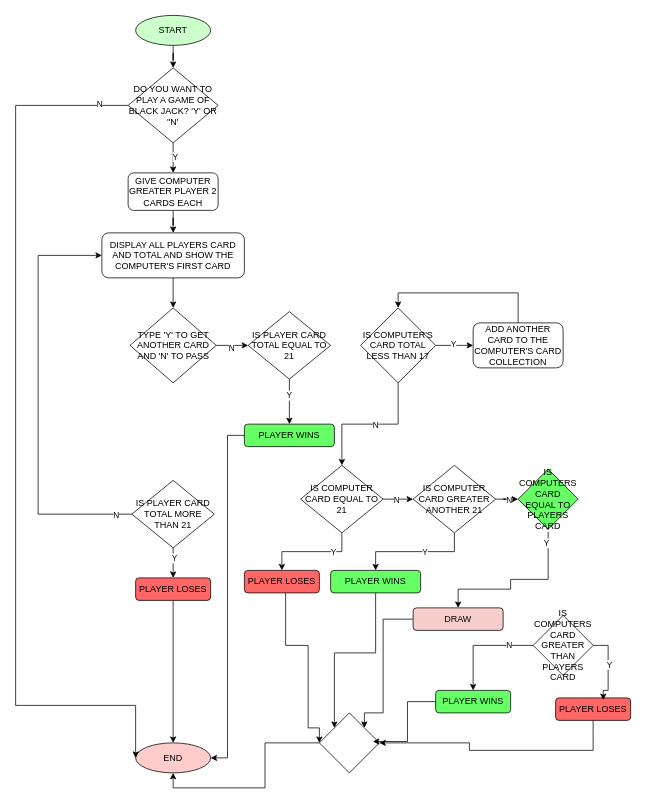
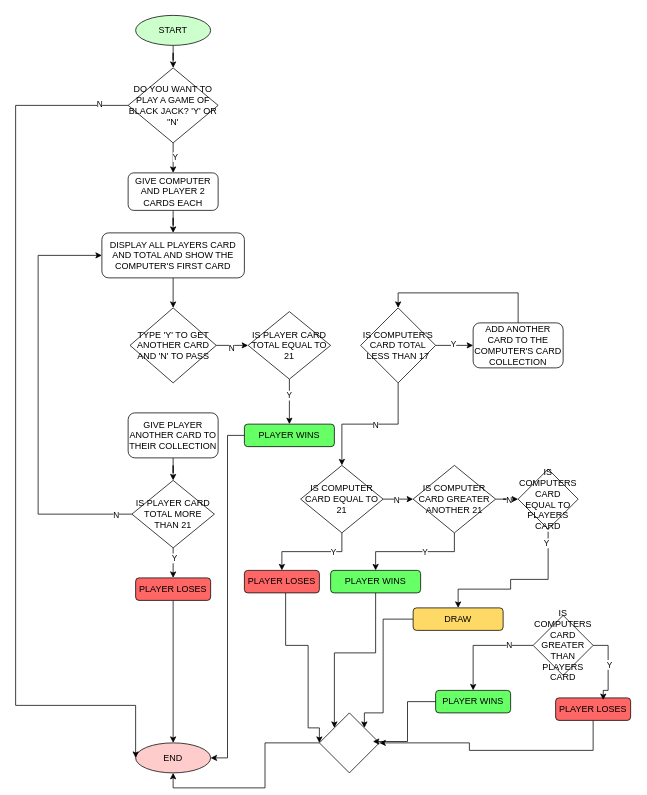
node "GIVE COMPUTER GREATER PLAYER 2 CARDS EACH": label "GIVE COMPUTER GREATER PLAYER 2 CARDS EACH" -> "GIVE COMPUTER AND PLAYER 2 CARDS EACH"
node "GIVE PLAYER ANOTHER CARD TO THEIR COLLECTION": added
edge "GIVE PLAYER ANOTHER CARD TO THEIR COLLECTION" -> "IS PLAYER CARD TOTAL MORE THAN 21": added
node "IS COMPUTERS CARD EQUAL TO PLAYERS CARD": fillcolor #66ff66 -> #ffffff
node "DRAW": fillcolor #f8cecc -> #ffd966
